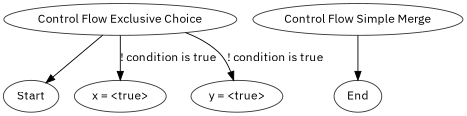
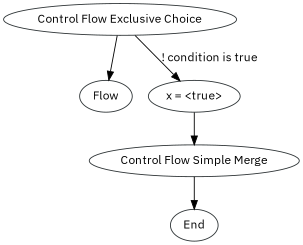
node "Start": label "Start" -> "Flow"
node "y = <true>": removed
edge "x = <true>" -> "Control Flow Simple Merge": added
